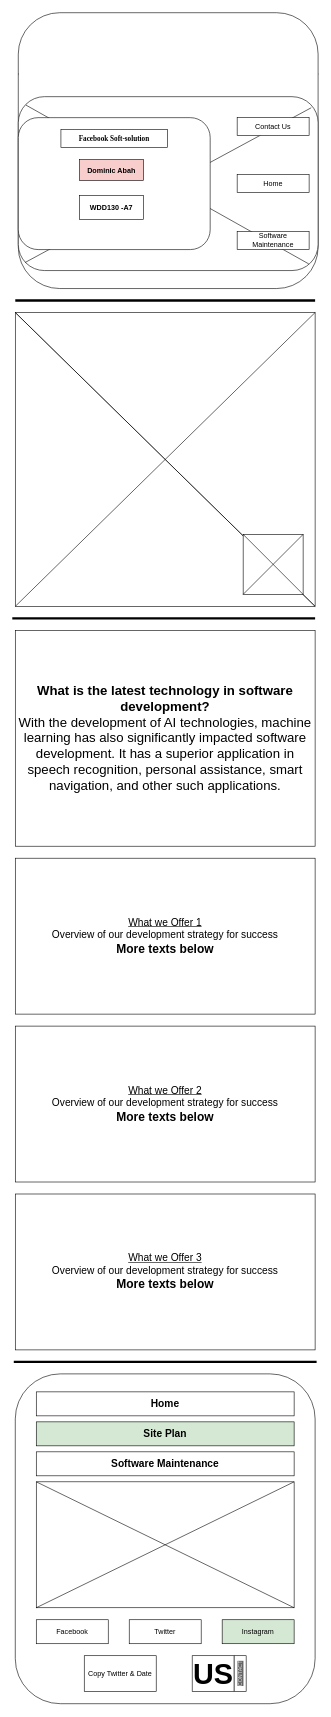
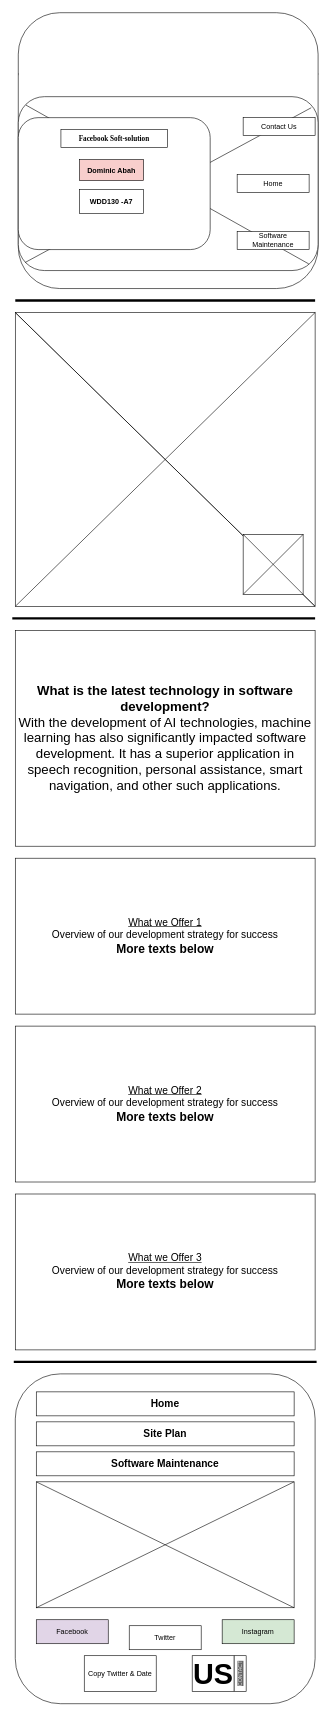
node "Contact Us": moved (273, 126) -> (279, 126)
node "WDD130 -A7": moved (112, 207) -> (112, 201)
node "Site Plan": fillcolor #d5e8d4 -> #ffffff
node "Facebook": fillcolor #ffffff -> #e1d5e7
node "Twitter": moved (165, 1632) -> (165, 1638)
